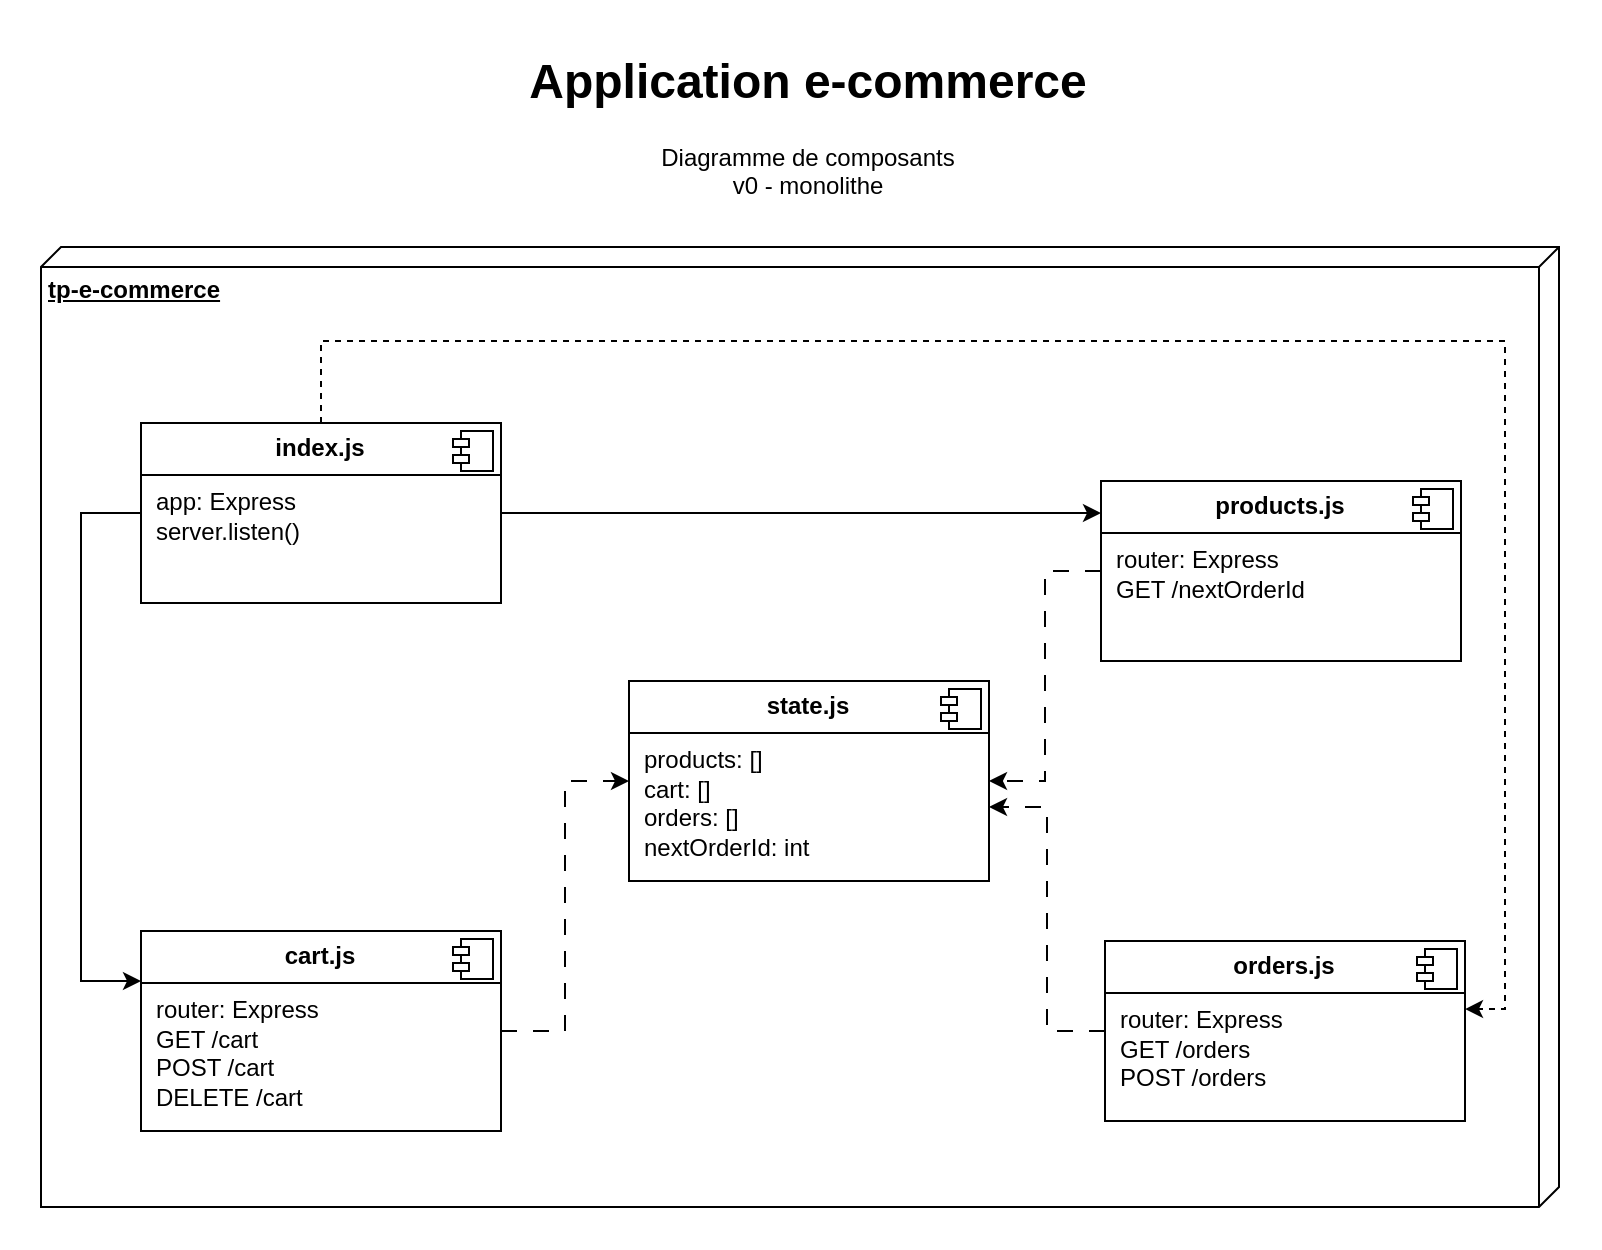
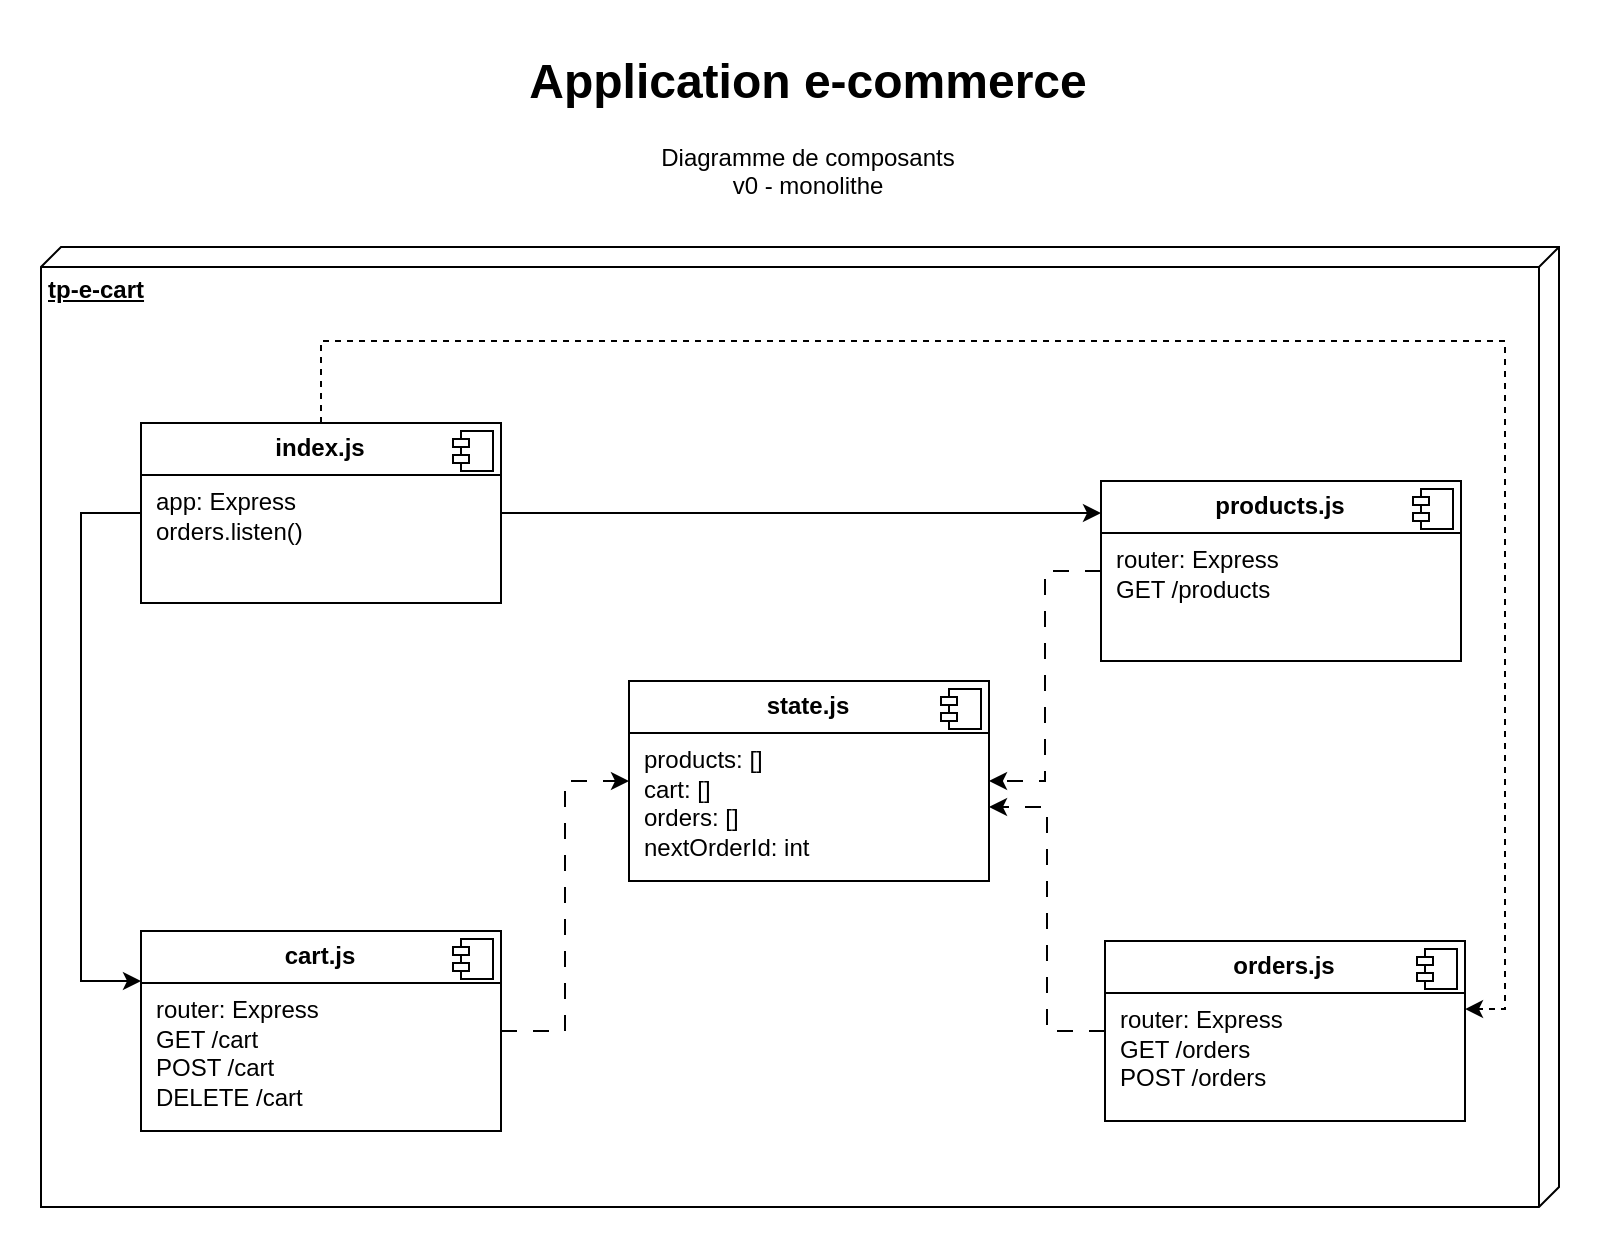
node "tp-e-commerce": label "tp-e-commerce" -> "tp-e-cart"
node "index.js app: Express server.listen()": label "index.js app: Express server.listen()" -> "index.js app: Express orders.listen()"
node "products.js router: Express GET /nextOrderId": label "products.js router: Express GET /nextOrderId" -> "products.js router: Express GET /products"
